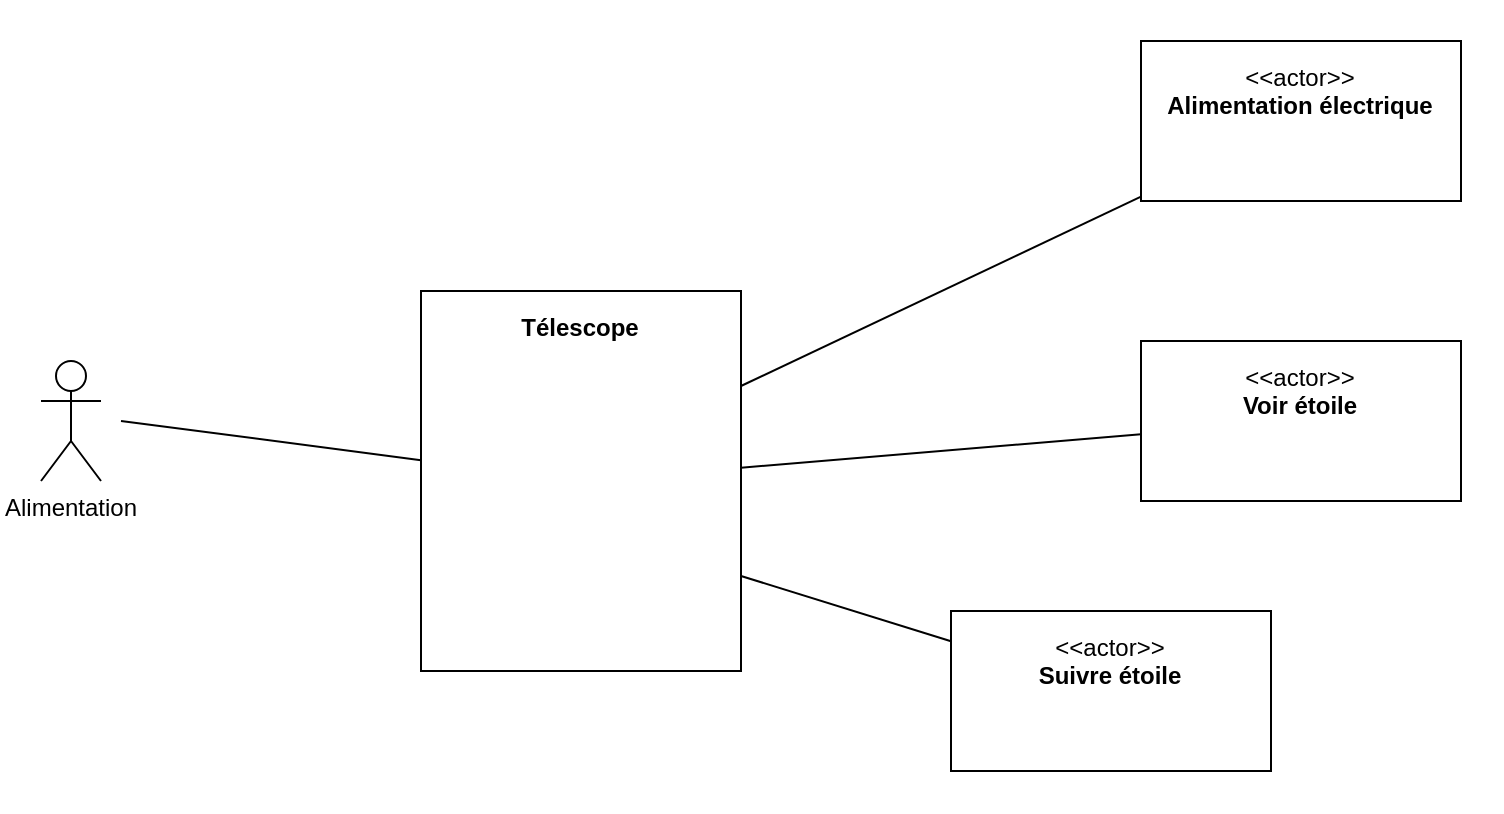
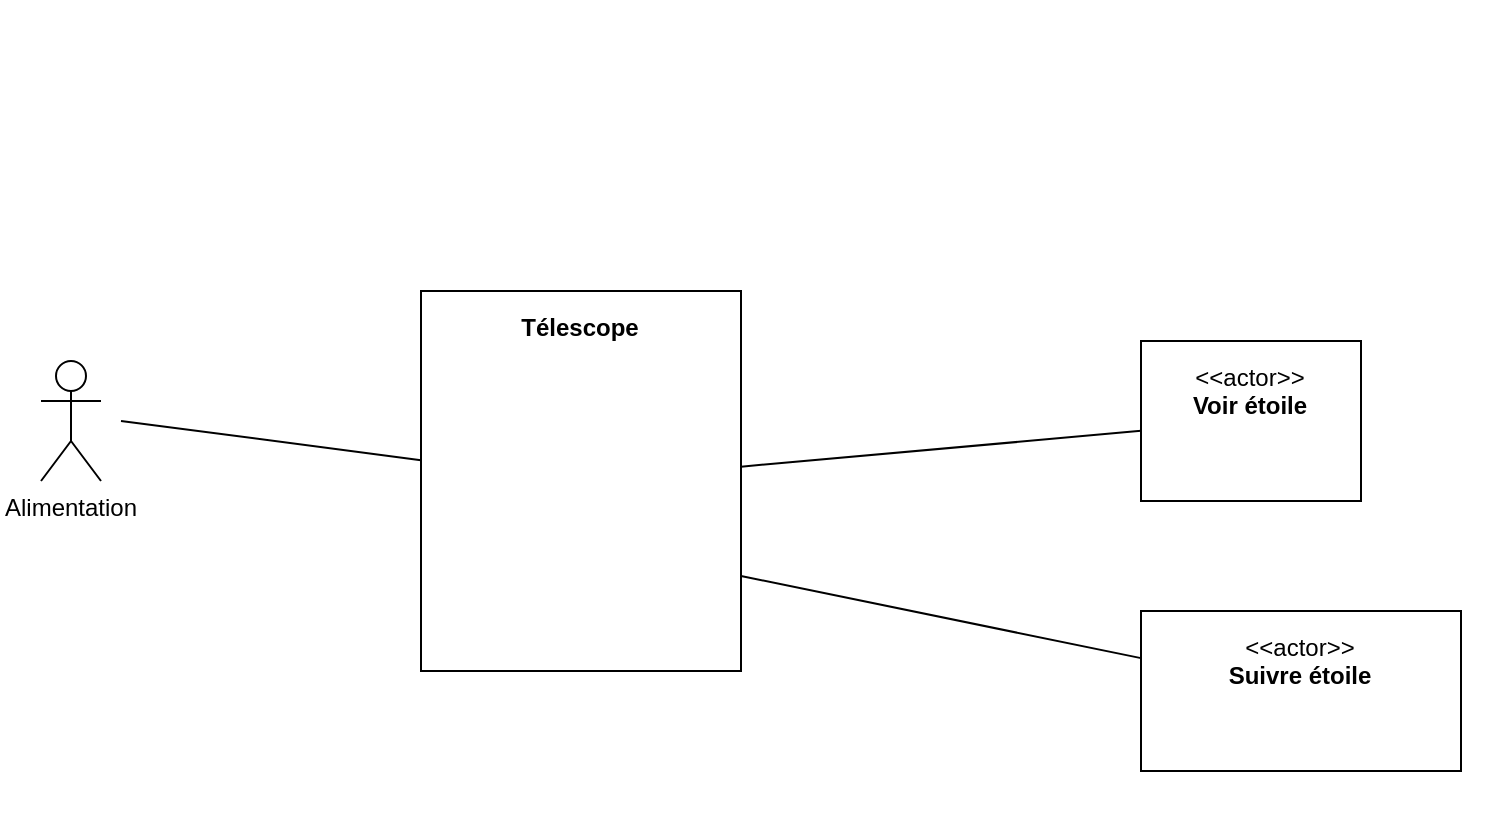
node "<<actor>> Alimentation électrique": removed
edge "<<actor>> Alimentation électrique" -- "Télescope": removed
node "<<actor>> Voir étoile": size 320x160 -> 220x160
node "<<actor>> Suivre étoile": moved (1111, 691) -> (1301, 691)
